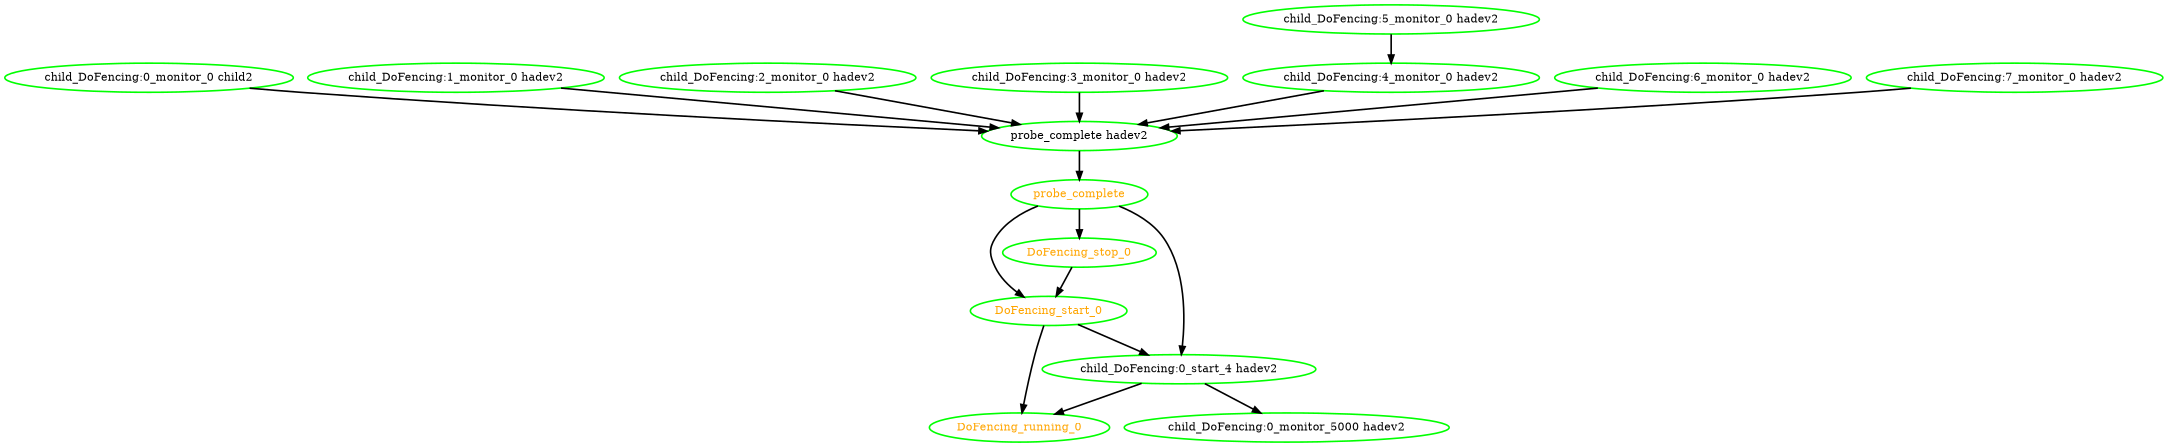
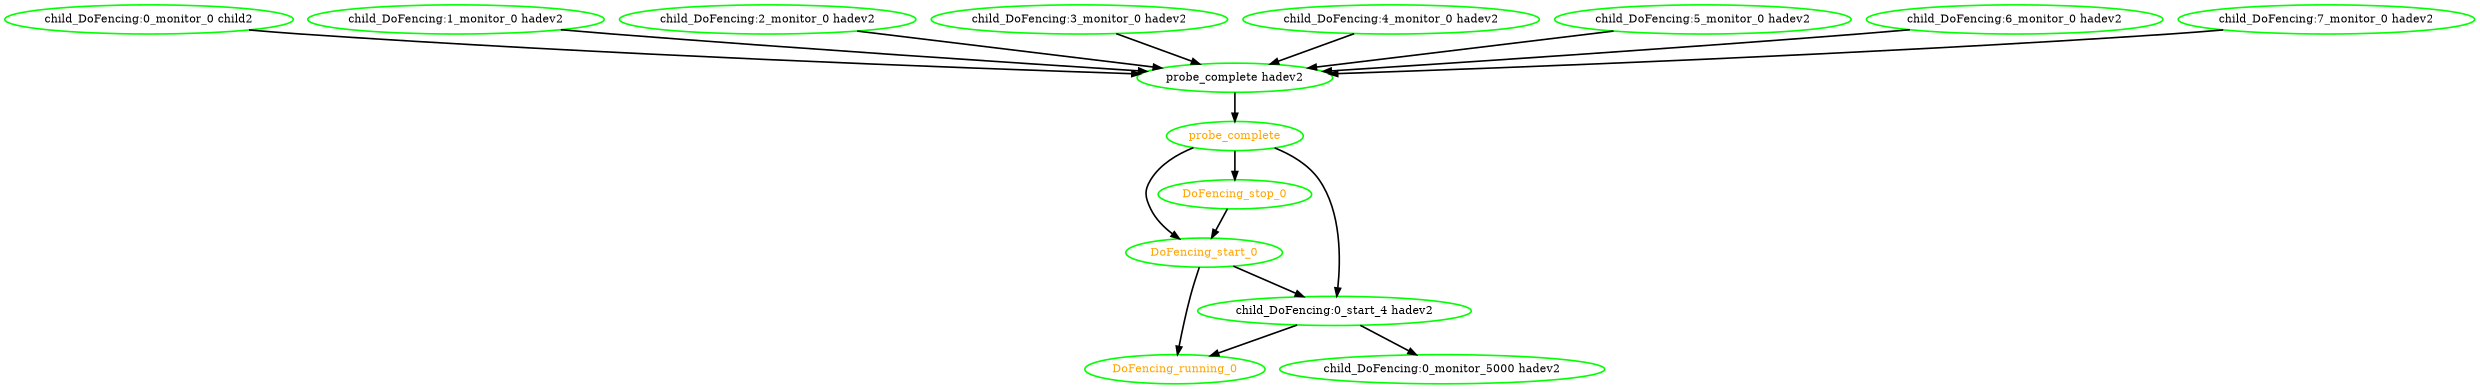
edge "child_DoFencing:5_monitor_0 hadev2" -> "child_DoFencing:4_monitor_0 hadev2": now "child_DoFencing:5_monitor_0 hadev2" -> "probe_complete hadev2"
